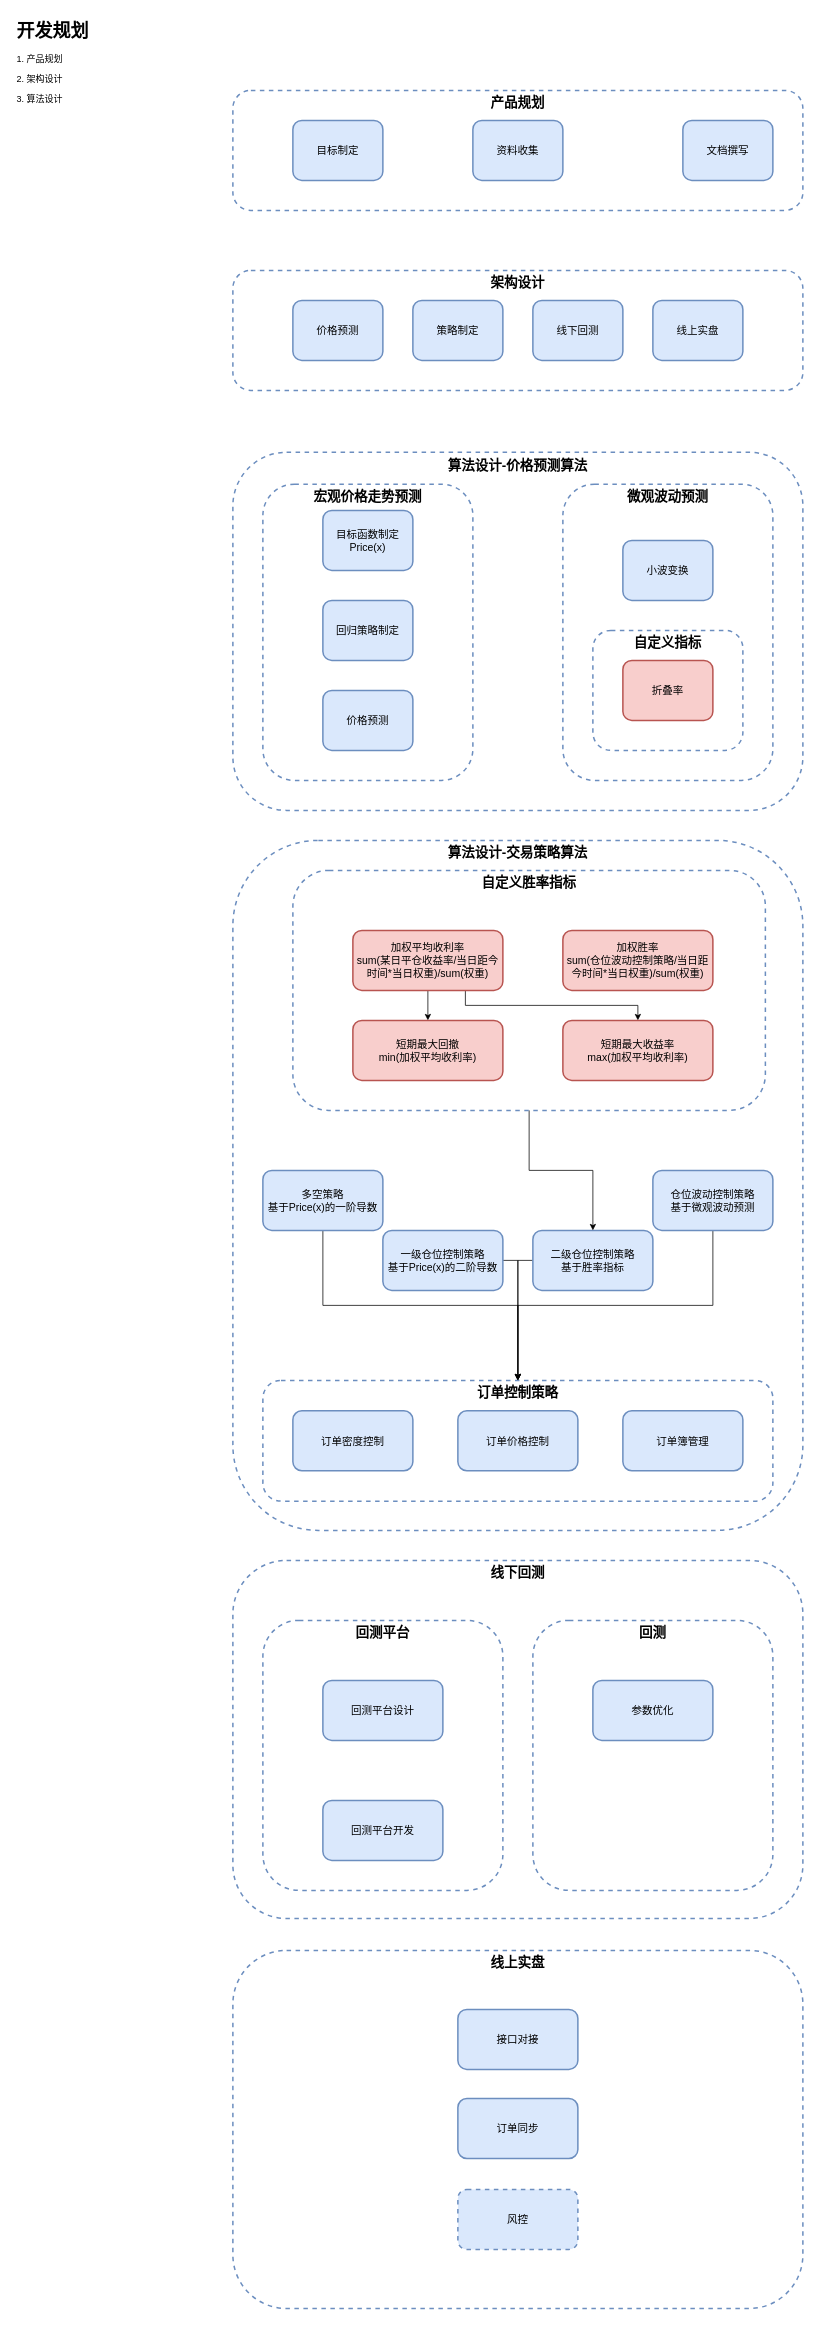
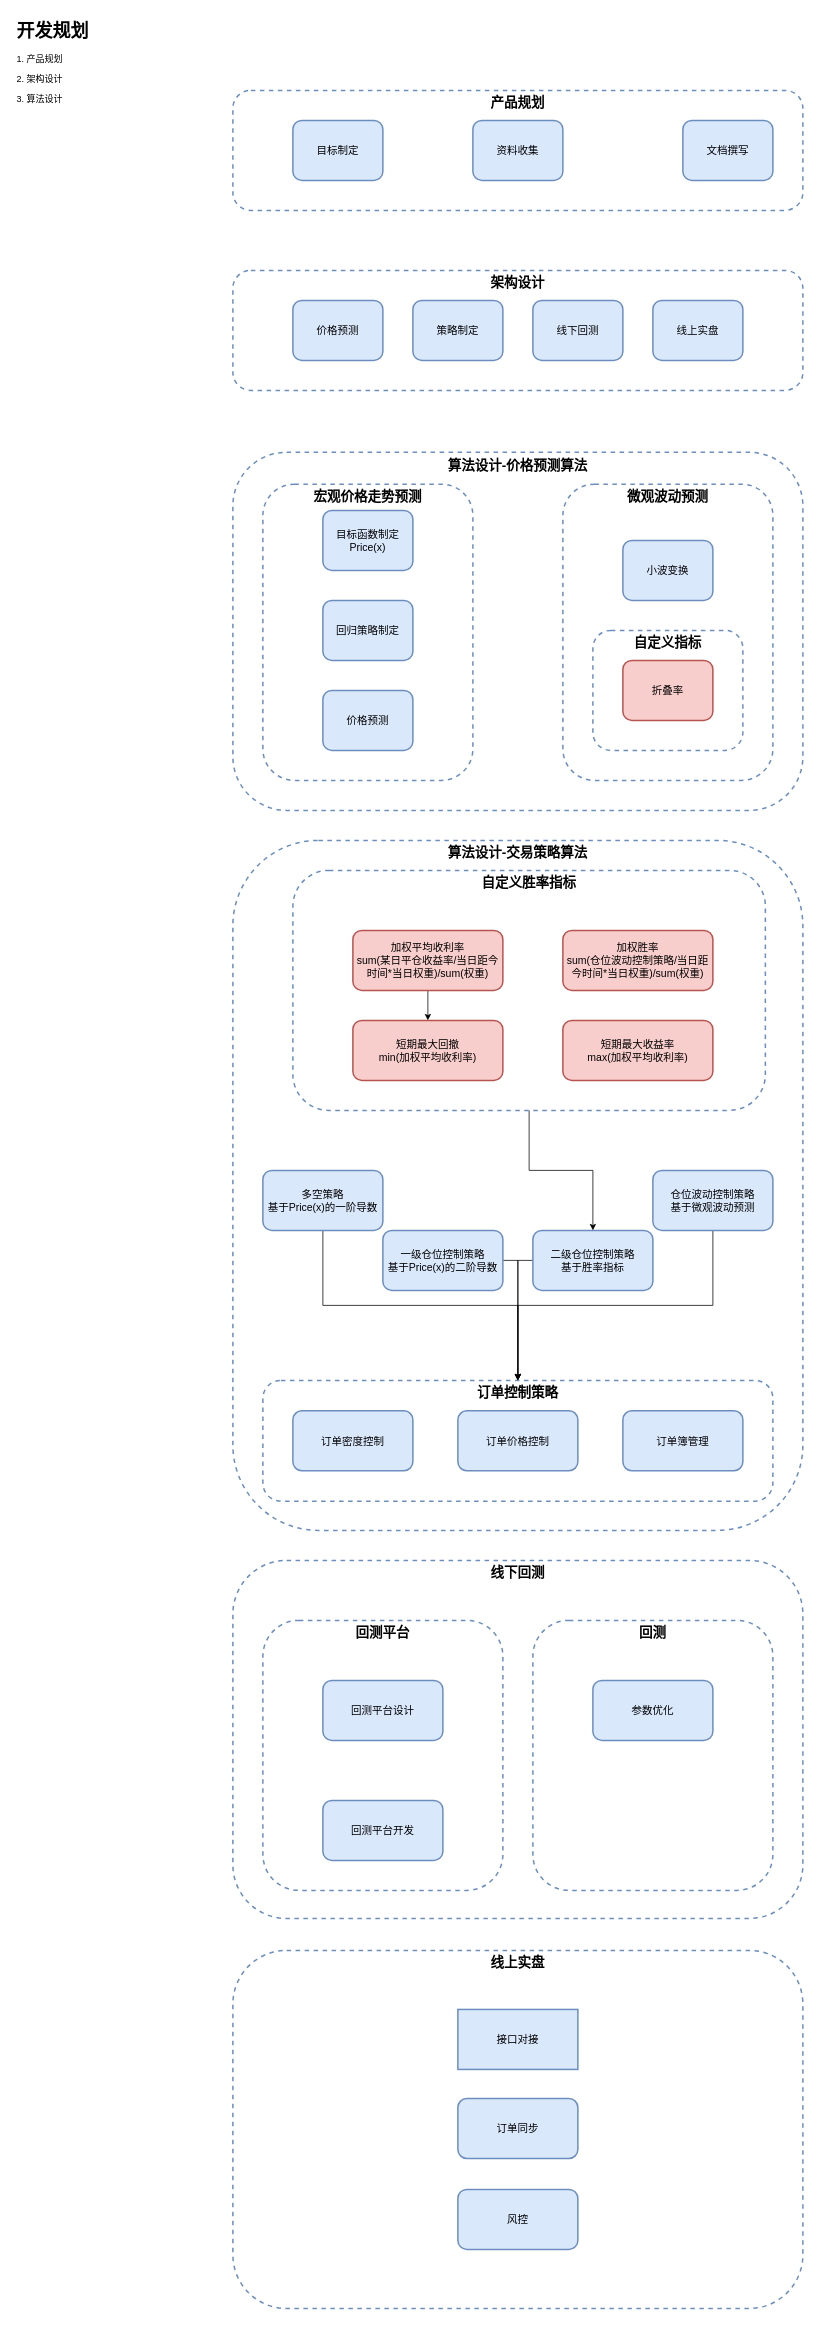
edge "加权平均收利率 sum(某日平仓收益率/当日距今时间*当日权重)/sum(权重)" -> "短期最大收益率 max(加权平均收利率)": removed
node "接口对接": shape rounded rectangle -> rectangle
node "风控": style dashed -> solid
